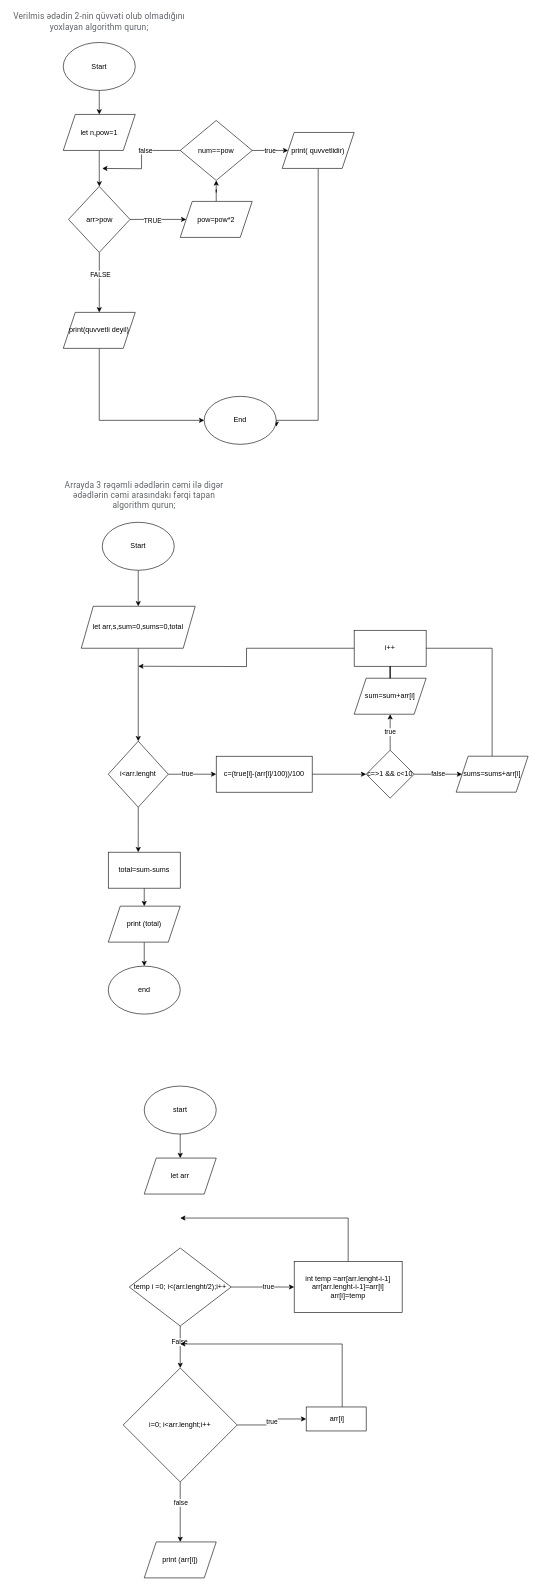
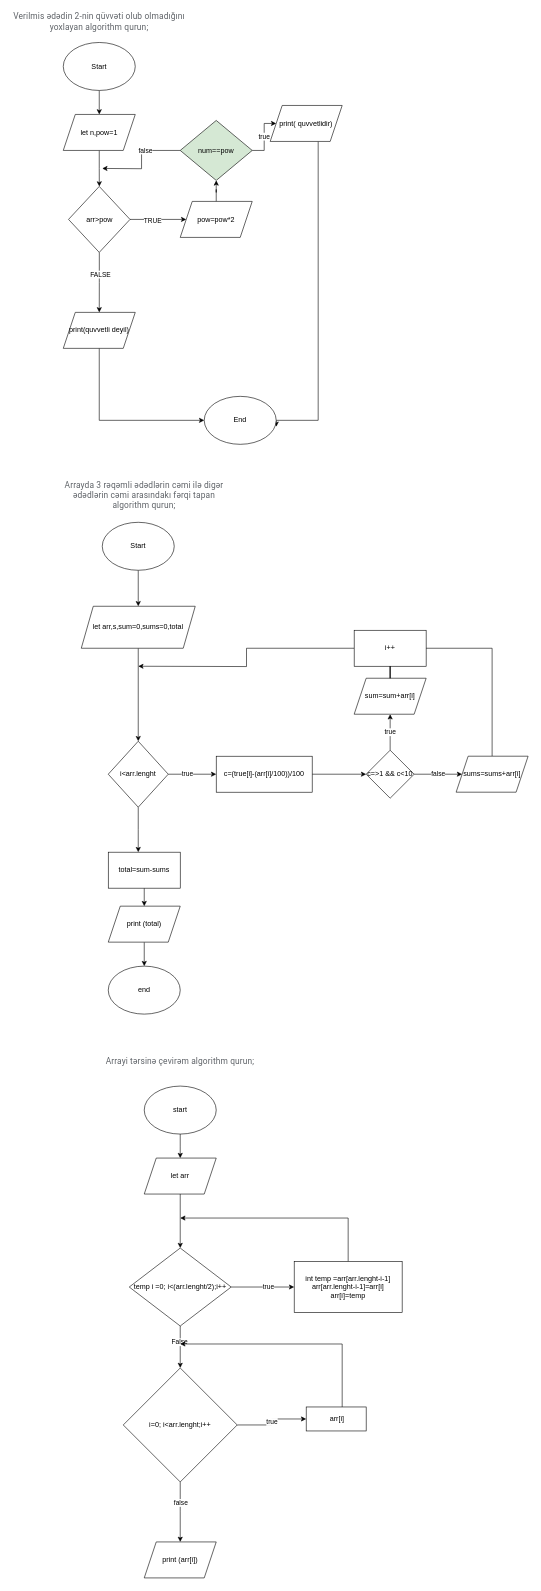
node "num==pow": fillcolor #ffffff -> #d5e8d4
node "print( quvvetlidir)": moved (318, 150) -> (306, 123)
node "Arrayi tərsinə çevirəm algorithm qurun;": added
edge "let arr" -> "temp i =0; i<(arr.lenght/2);i++": added
